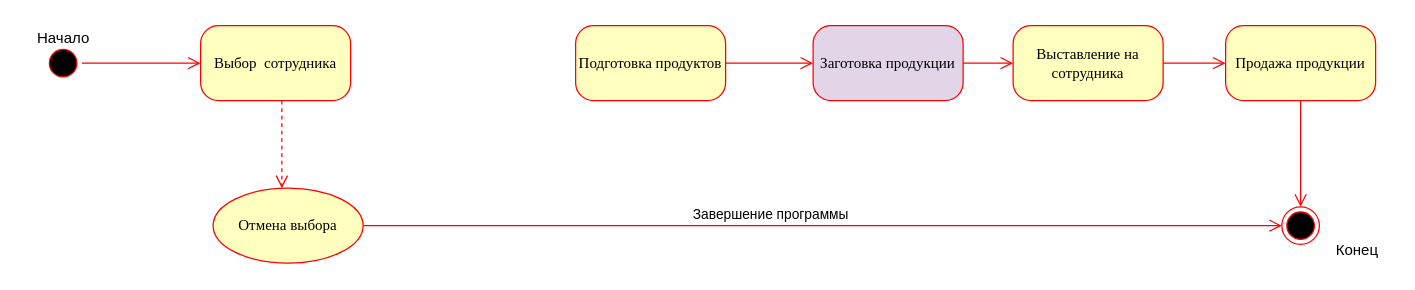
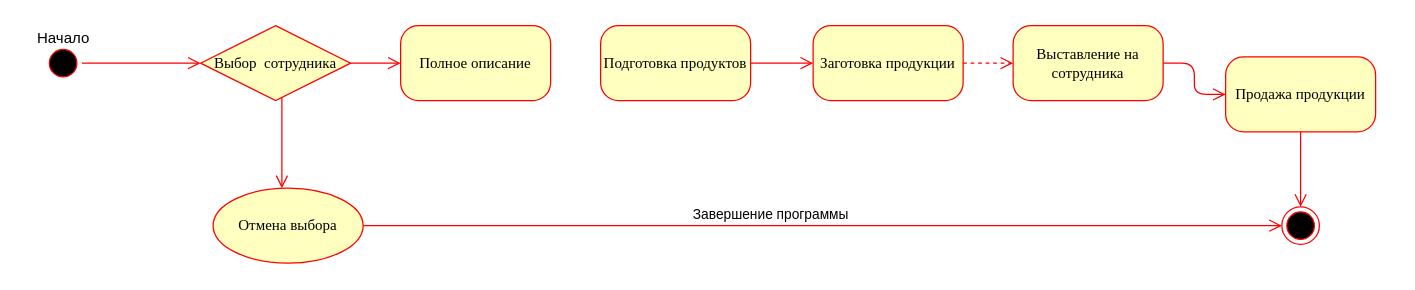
node "Выбор сотрудника": shape rounded rectangle -> diamond
edge "Выбор сотрудника" -> "Полное описание": added
node "Полное описание": added
node "Подготовка продуктов": moved (651, 63) -> (676, 63)
node "Заготовка продукции": fillcolor #e1d5e7 -> #ffffc0
edge "Заготовка продукции" -> "Выставление на сотрудника": style solid -> dashed
node "Продажа продукции": moved (1301, 63) -> (1301, 94)
edge "Выбор сотрудника" -> "Отмена выбора": style dashed -> solid
node "Конец": removed
